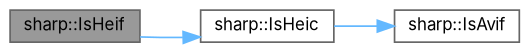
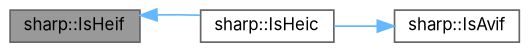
edge "sharp::IsHeif" -> "sharp::IsHeic": reversed
